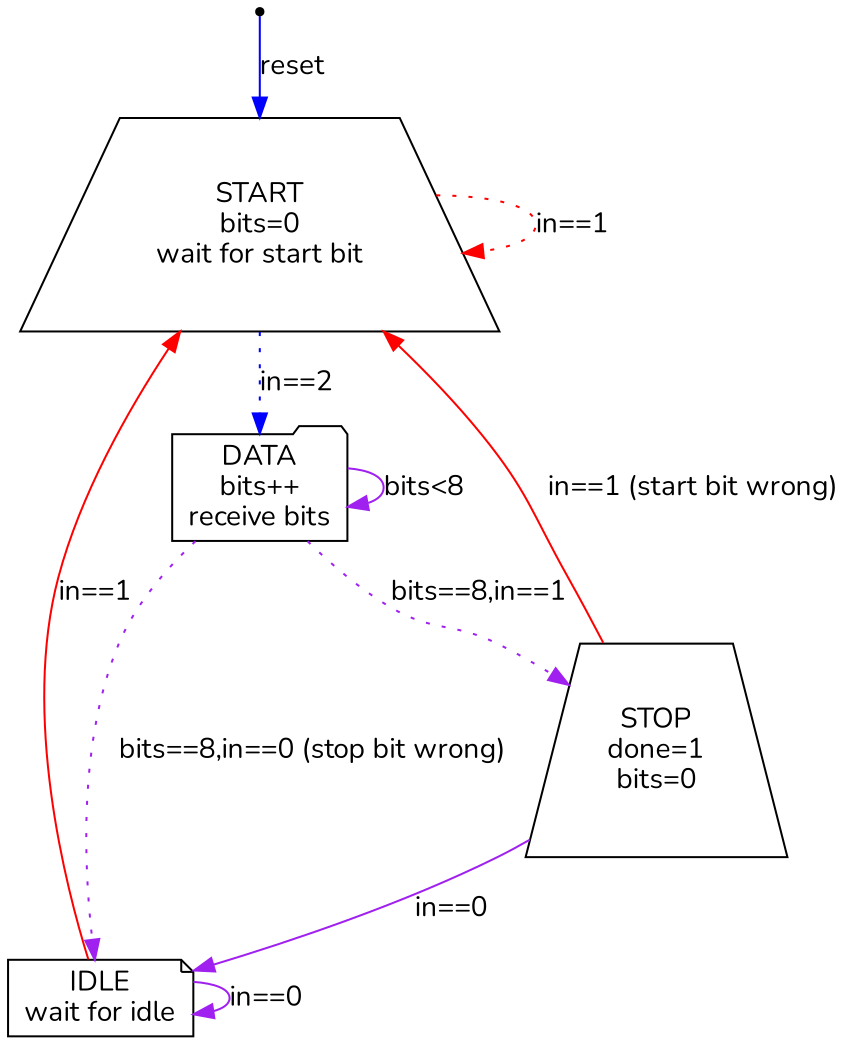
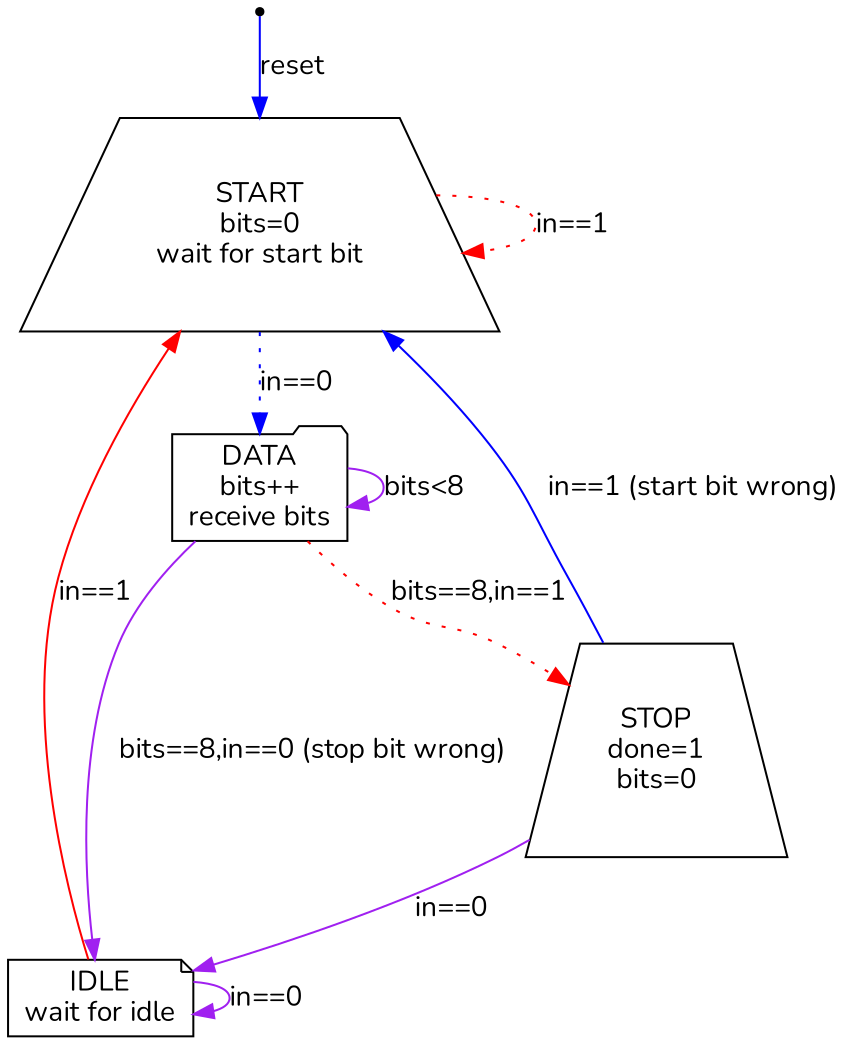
edge "START bits=0 wait for start bit" -> "DATA bits++ receive bits": label "in==2" -> "in==0"
edge "STOP done=1 bits=0" -> "START bits=0 wait for start bit": color red -> blue
edge "DATA bits++ receive bits" -> "STOP done=1 bits=0": color purple -> red
edge "DATA bits++ receive bits" -> "IDLE wait for idle": style dotted -> solid
